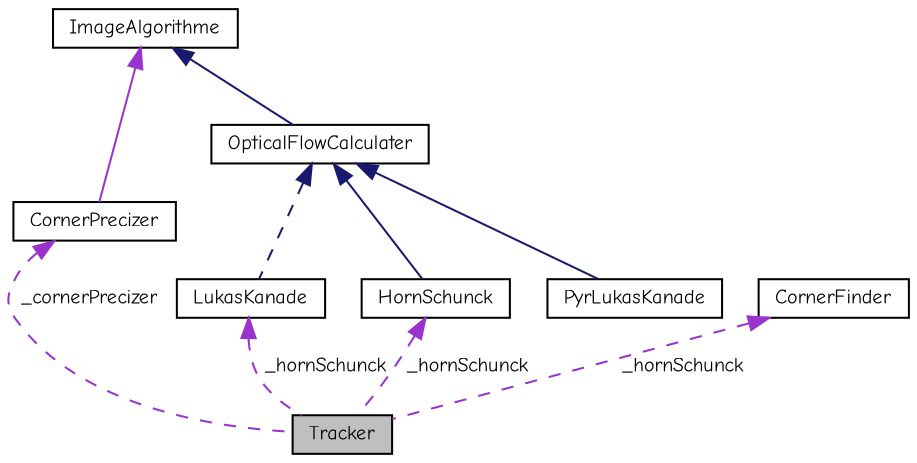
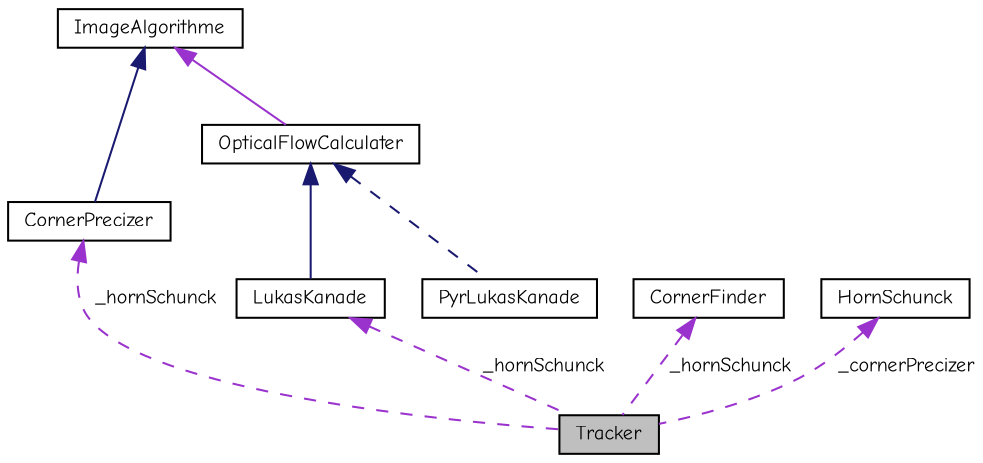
edge "OpticalFlowCalculater" -> "ImageAlgorithme": color midnightblue -> darkorchid3
edge "CornerPrecizer" -> "ImageAlgorithme": color darkorchid3 -> midnightblue
edge "PyrLukasKanade" -> "OpticalFlowCalculater": style solid -> dashed
edge "HornSchunck" -> "OpticalFlowCalculater": removed
edge "LukasKanade" -> "OpticalFlowCalculater": style dashed -> solid
edge "Tracker" -> "CornerPrecizer": label " _cornerPrecizer" -> " _hornSchunck"
edge "Tracker" -> "HornSchunck": label " _hornSchunck" -> " _cornerPrecizer"
